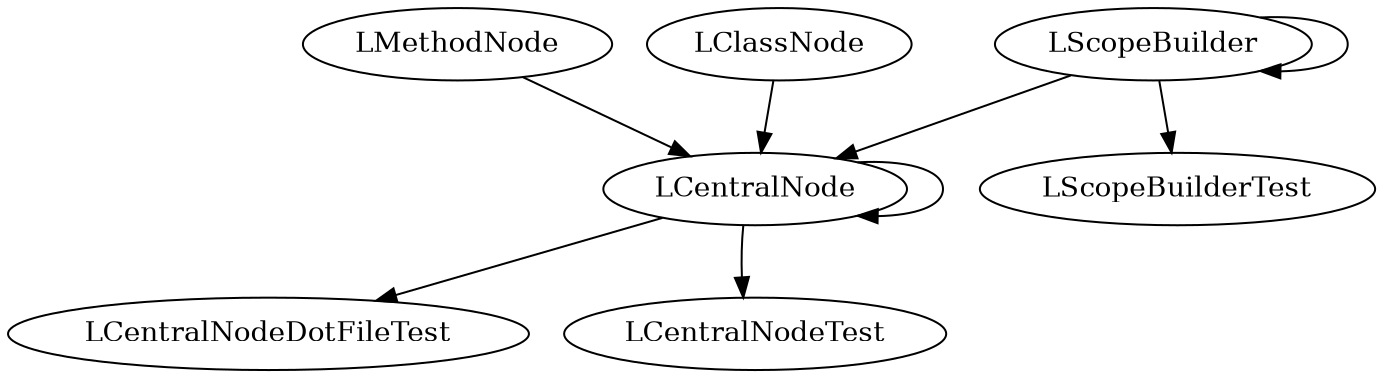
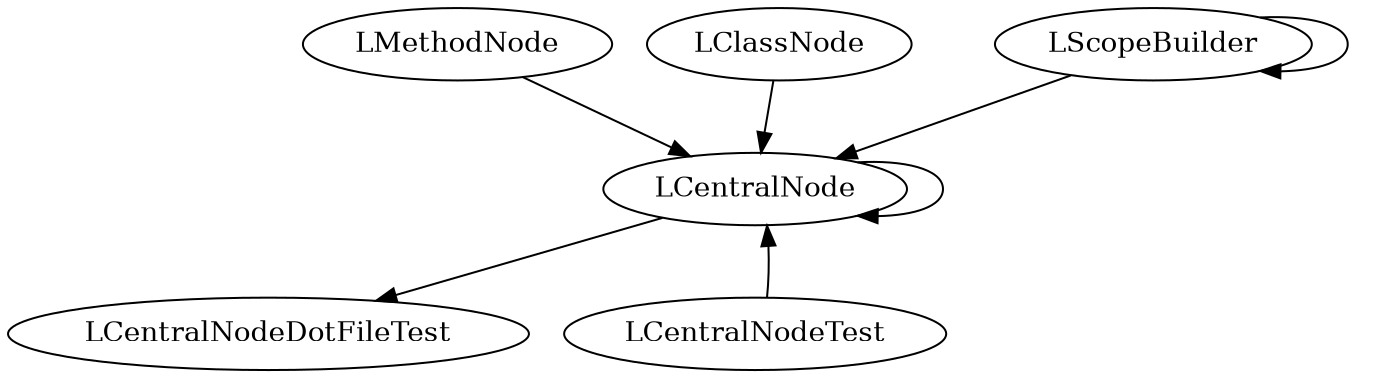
node "LScopeBuilderTest": removed
edge "LCentralNode" -> "LCentralNodeTest": reversed
